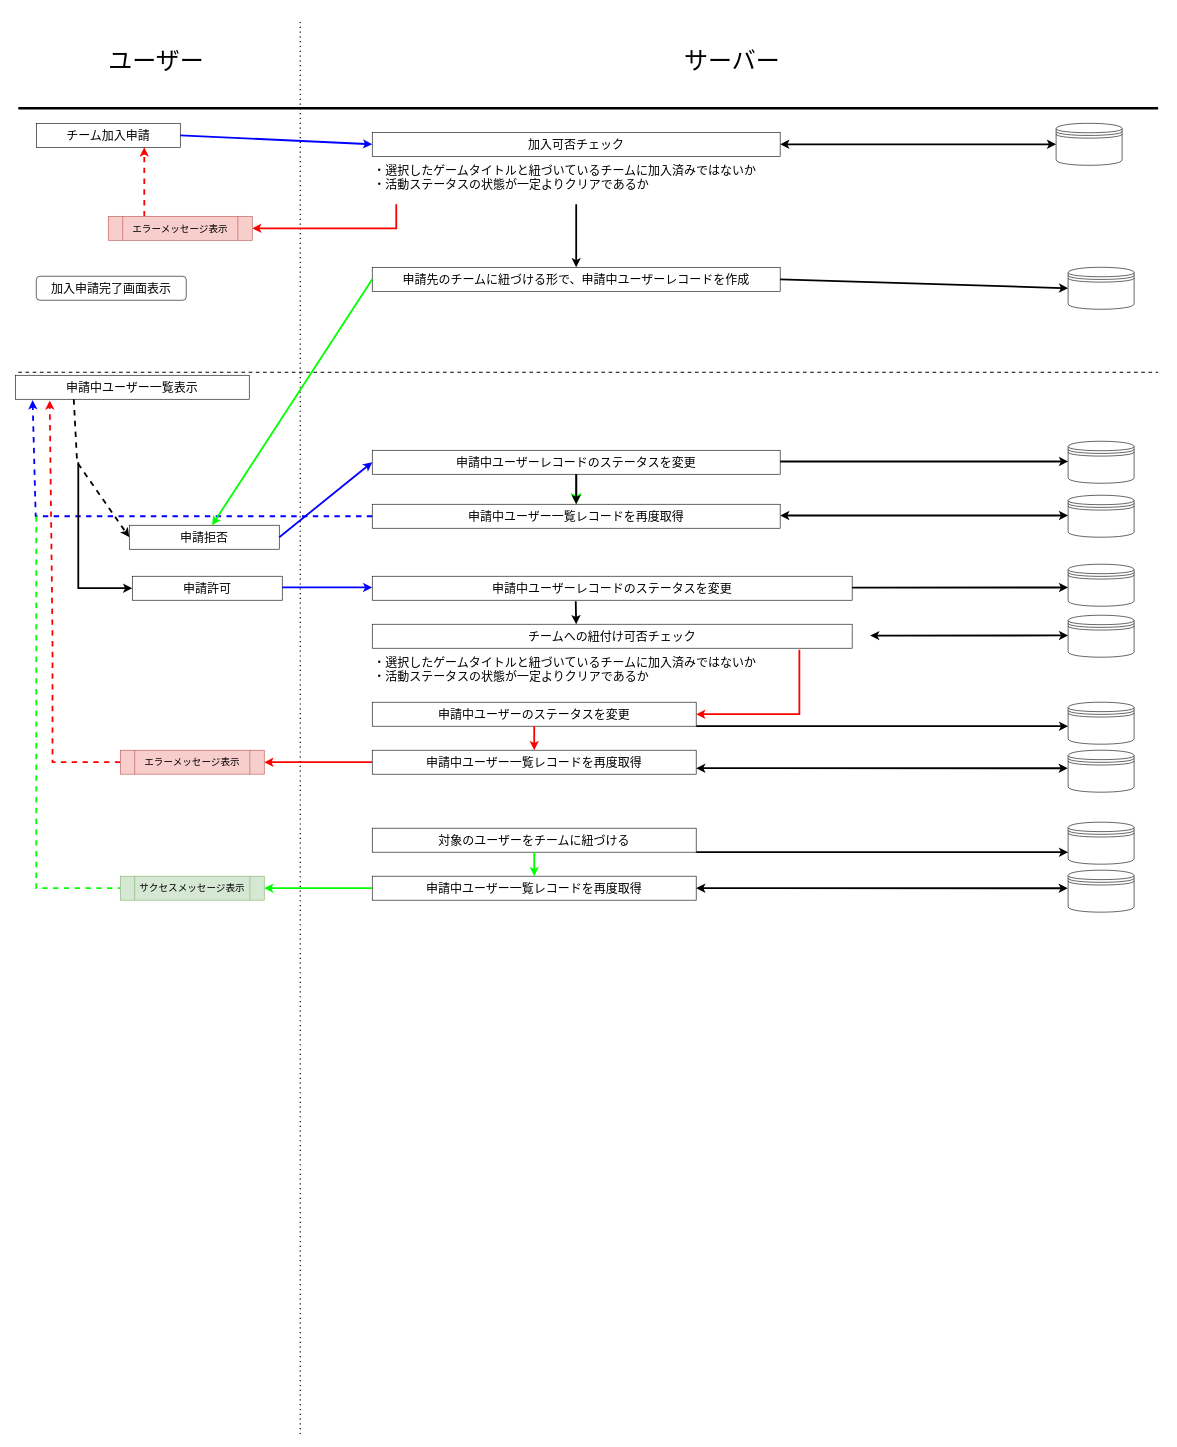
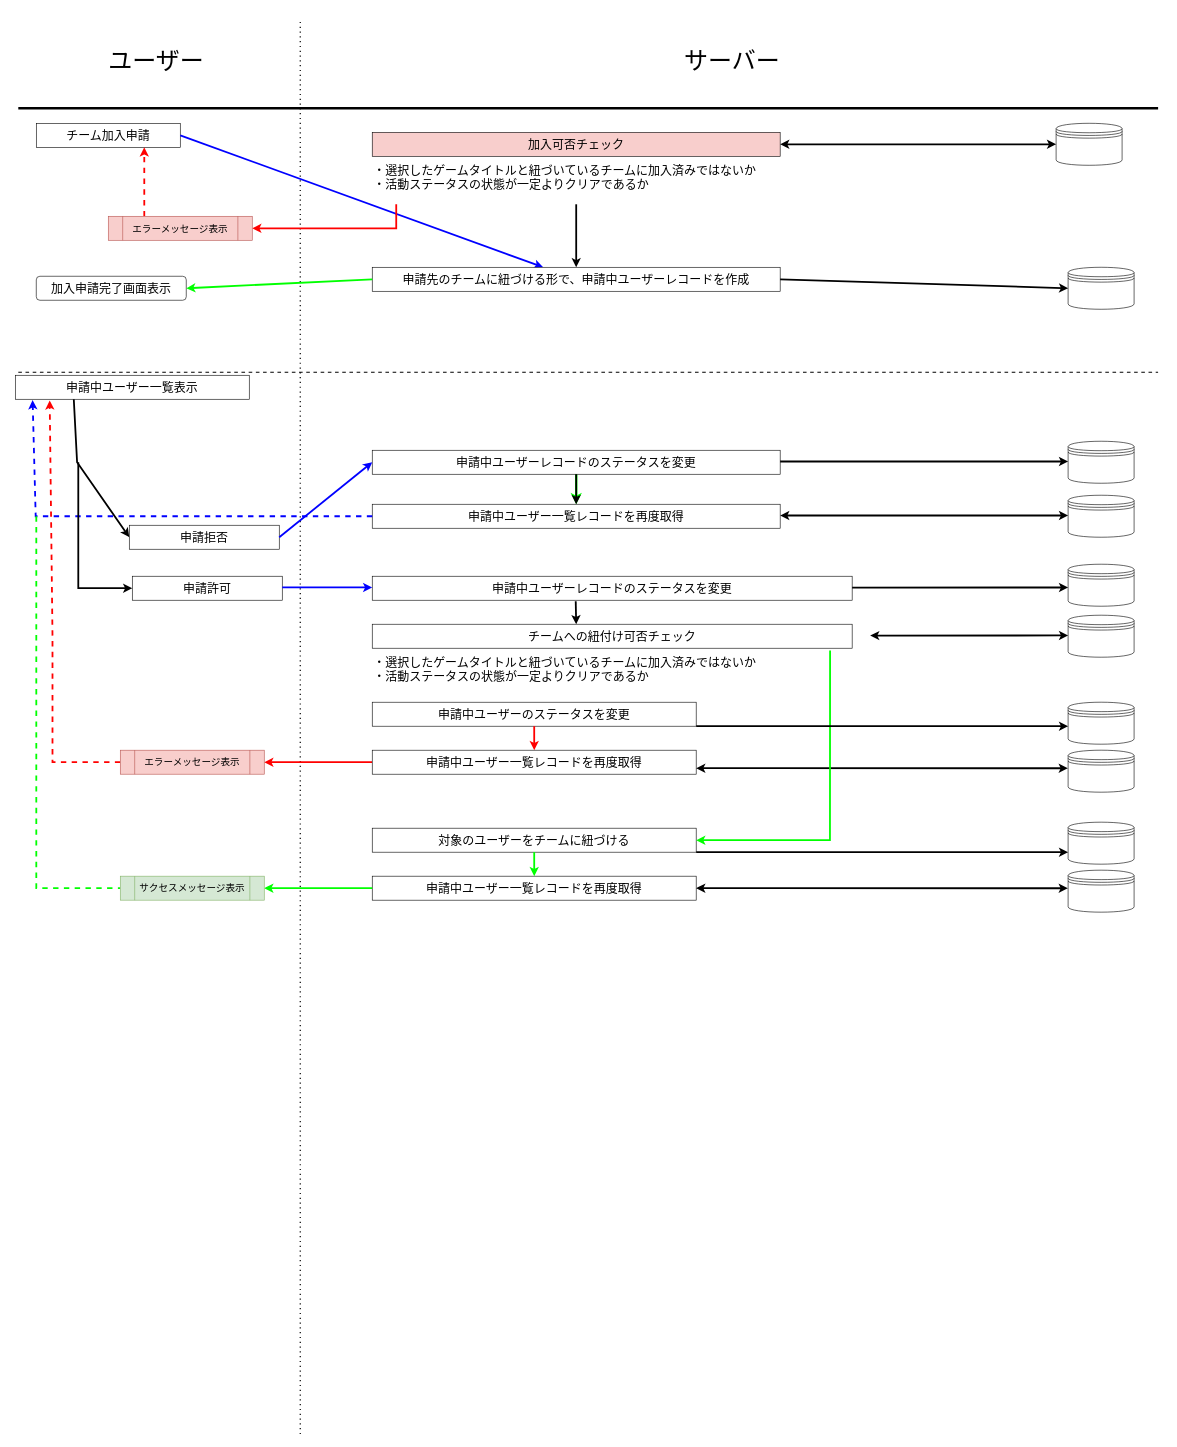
edge "チーム加入申請" -> "加入可否チェック": now "チーム加入申請" -> "申請先のチームに紐づける形で、申請中ユーザーレコードを作成"
node "加入可否チェック": fillcolor #ffffff -> #f8cecc
edge "申請先のチームに紐づける形で、申請中ユーザーレコードを作成" -> "申請拒否": now "申請先のチームに紐づける形で、申請中ユーザーレコードを作成" -> "加入申請完了画面表示"
edge "申請中ユーザー一覧表示" -> "申請拒否": style dashed -> solid
edge "チームへの紐付け可否チェック" -> "申請中ユーザーのステータスを変更": removed
edge "チームへの紐付け可否チェック" -> "対象のユーザーをチームに紐づける": added
